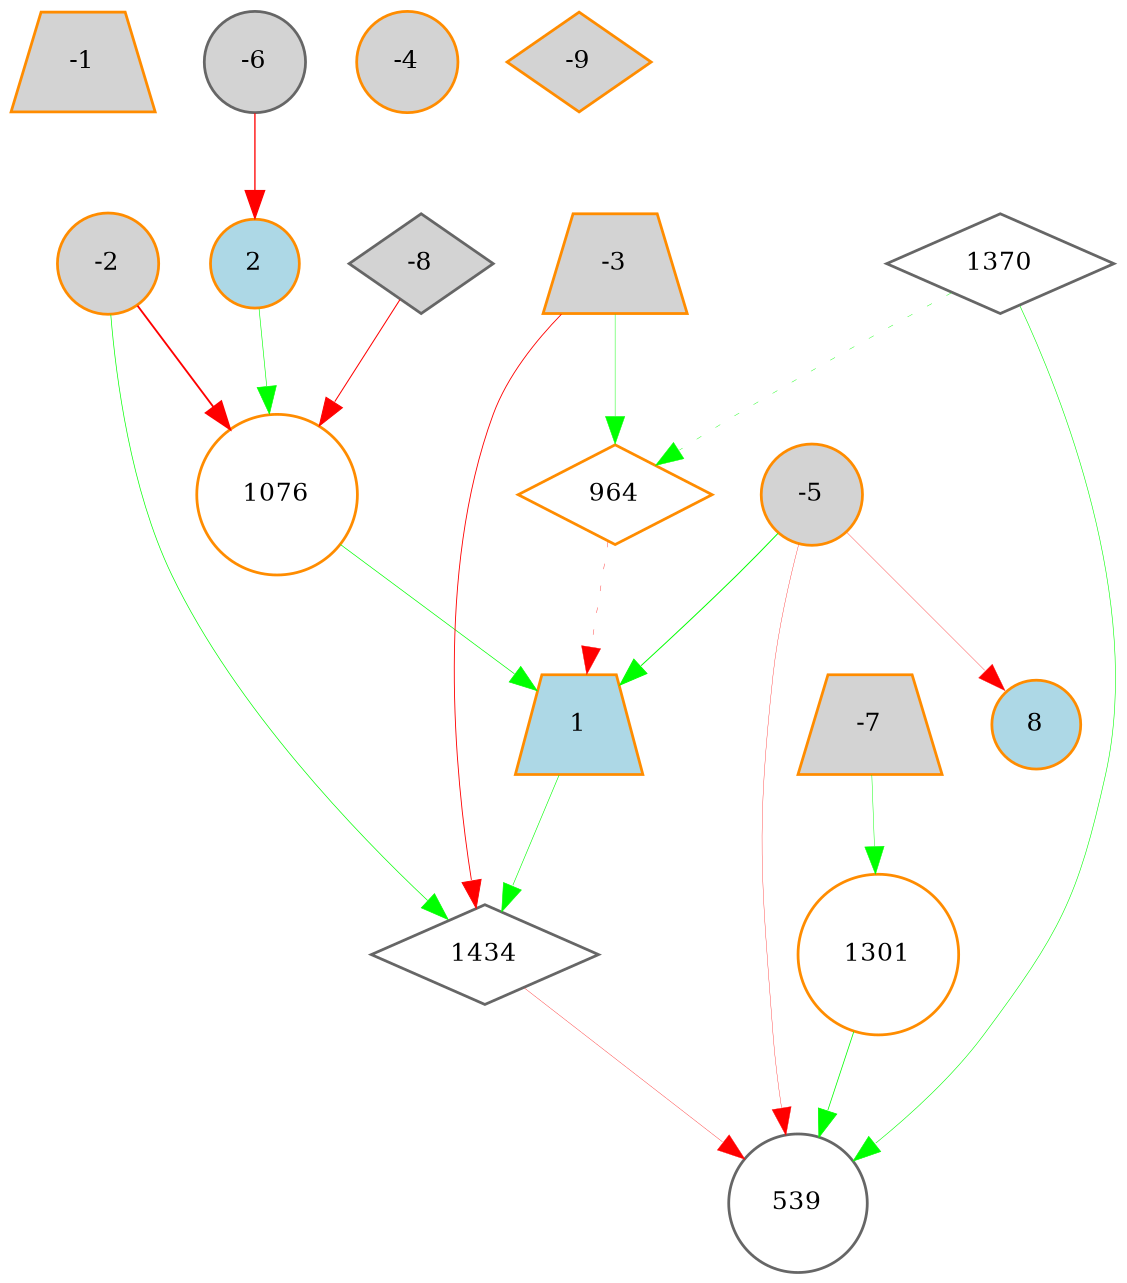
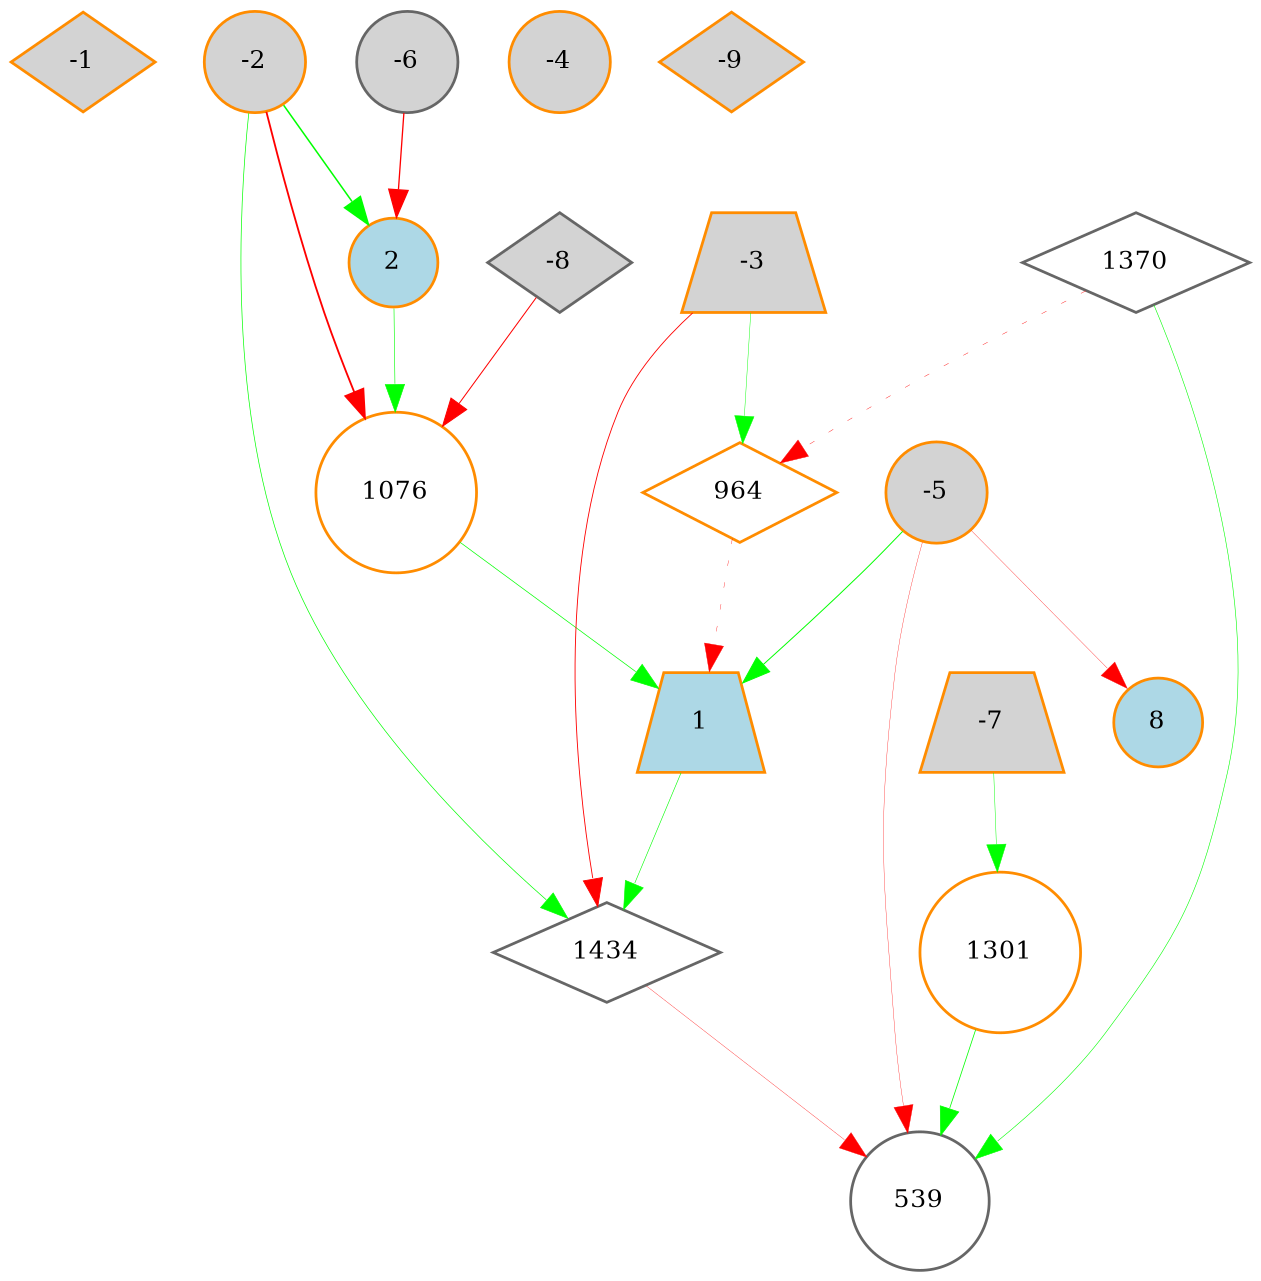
node "-1": shape trapezium -> diamond
edge "-2" -> "2": added
edge "1370" -> "964": color green -> red
